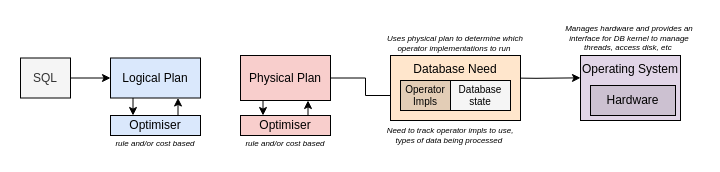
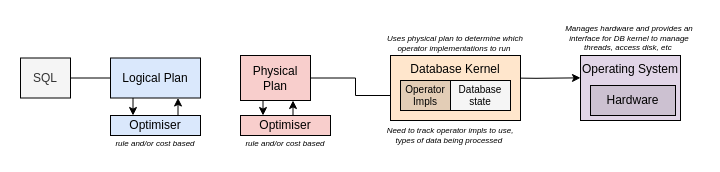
node "Database Need": label "Database Need" -> "Database Kernel"
edge "SQL" -> "Logical Plan": arrowhead classic -> none
node "Physical Plan": size 90x45 -> 70x45
